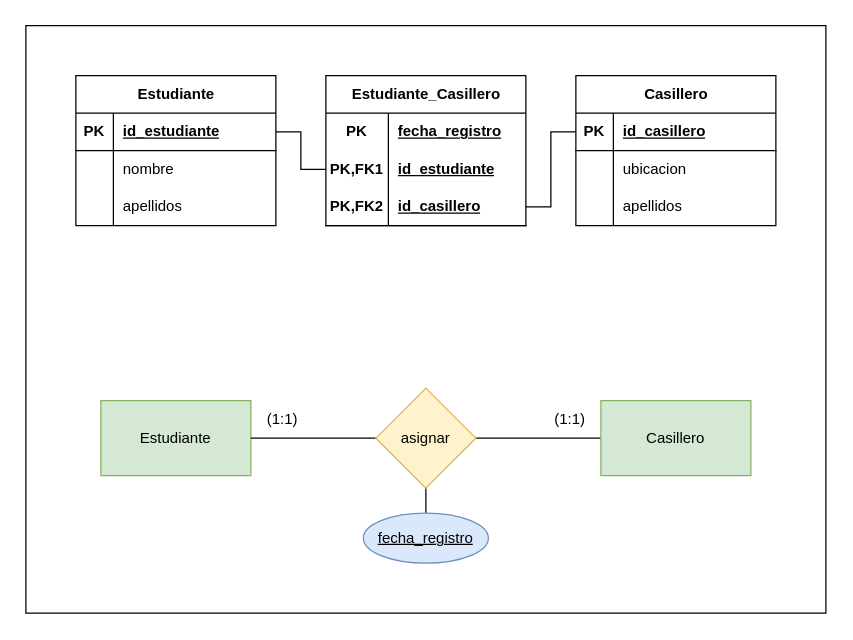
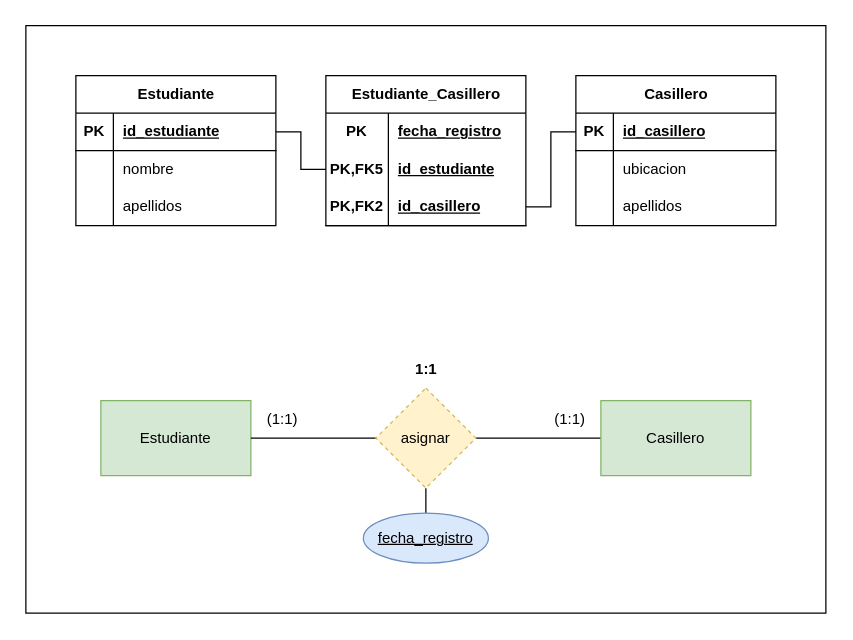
node "PK,FK1": label "PK,FK1" -> "PK,FK5"
node "1:1": added
node "asignar": style solid -> dashed
